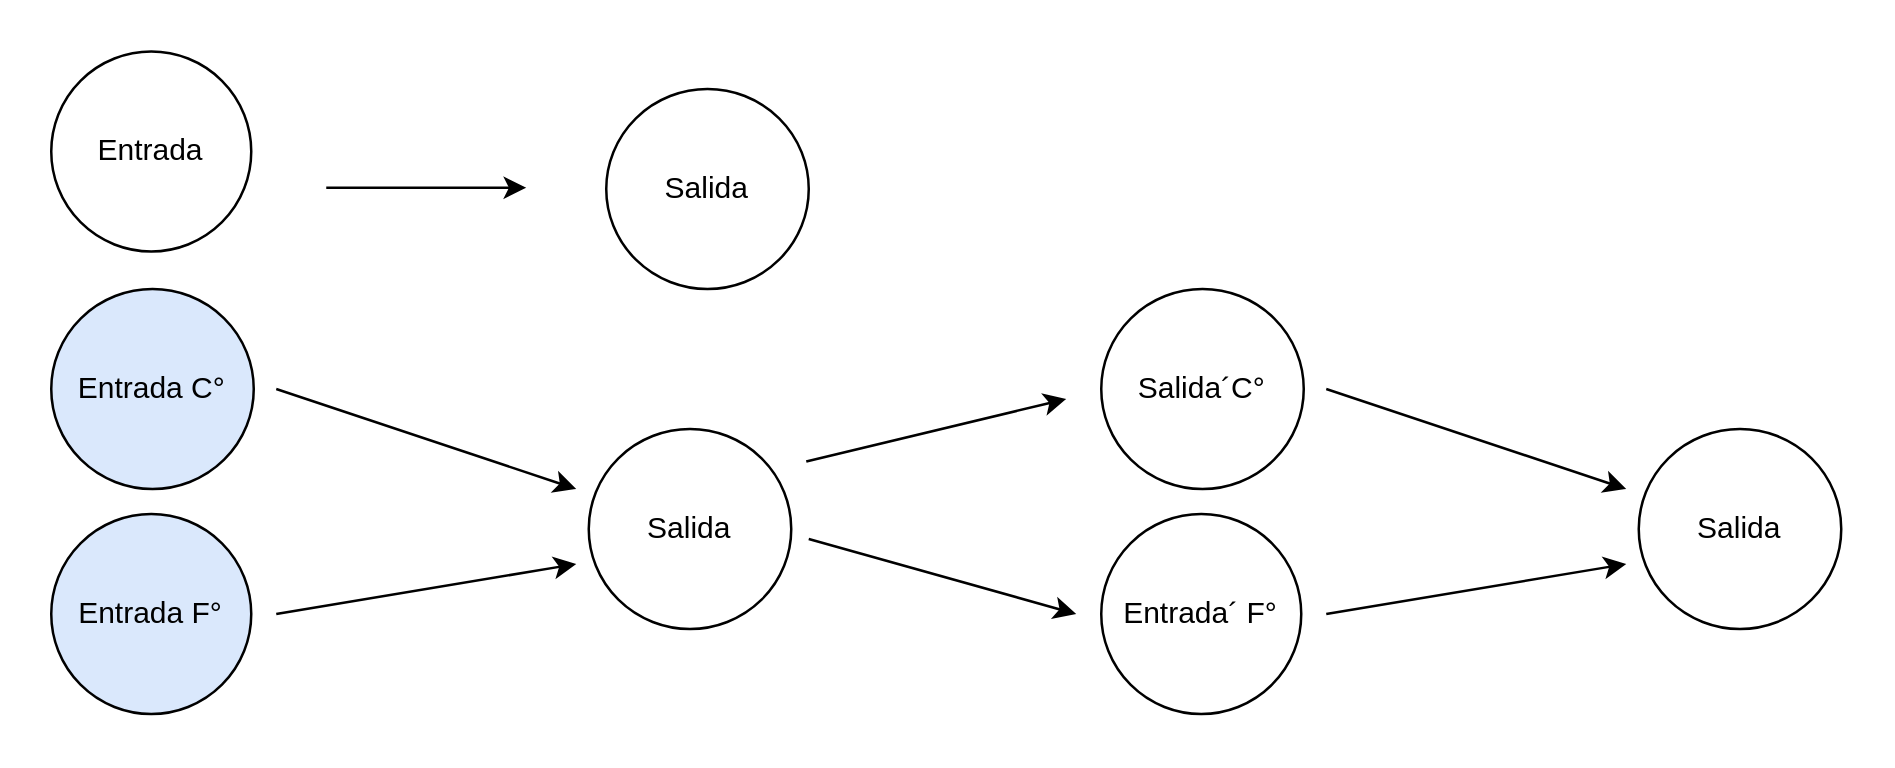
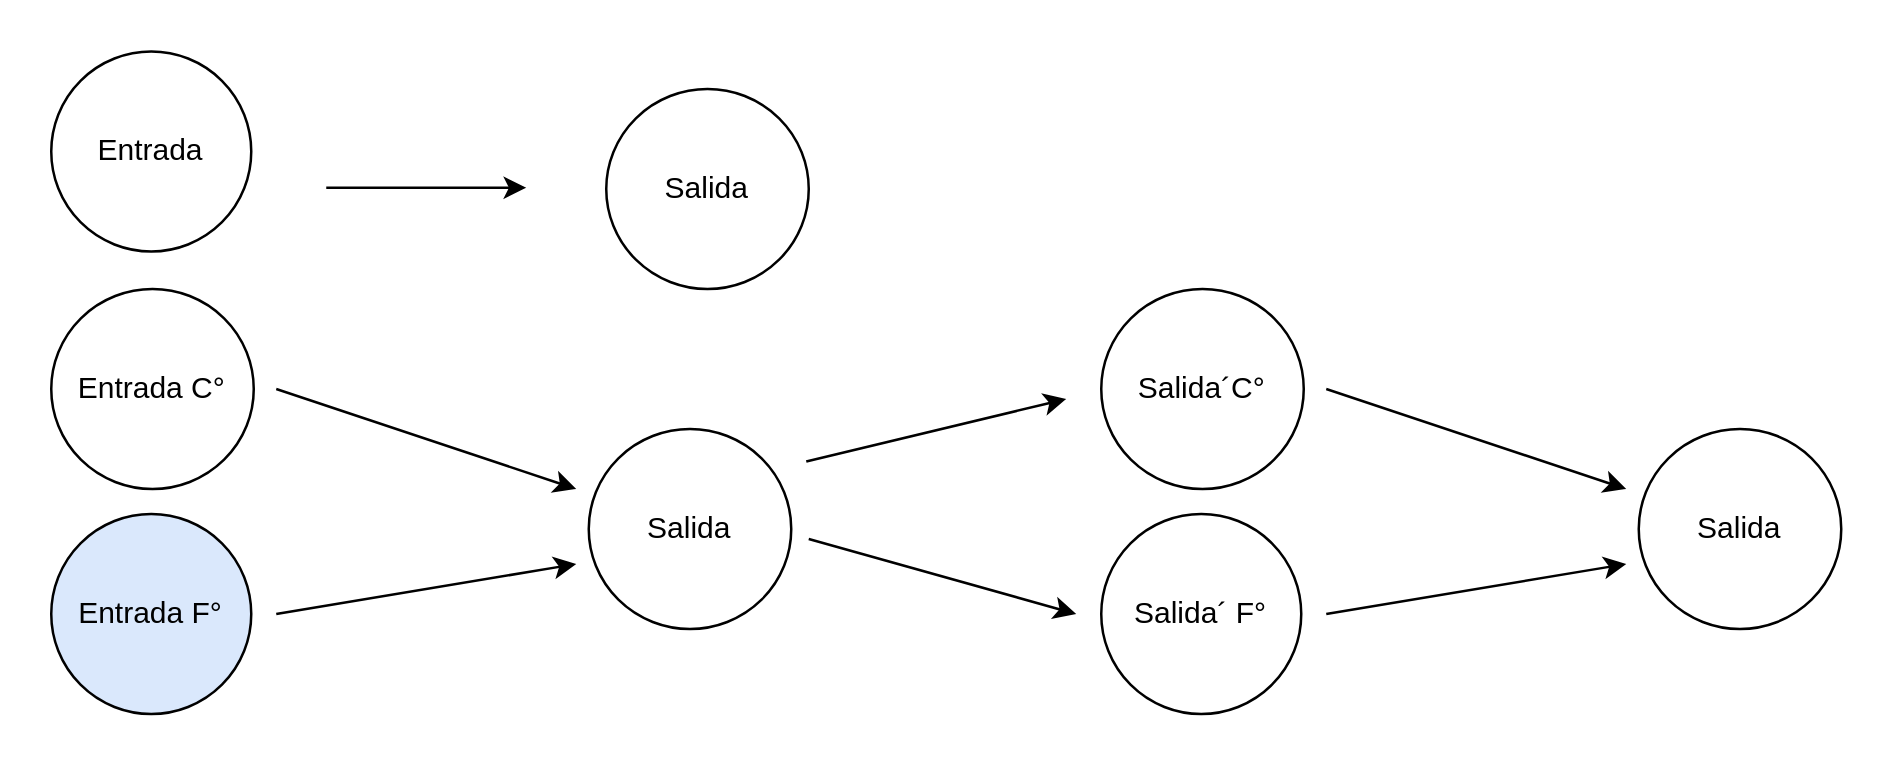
node "Entrada C°": fillcolor #dae8fc -> #ffffff
node "Entrada´ F°": label "Entrada´ F°" -> "Salida´ F°"
